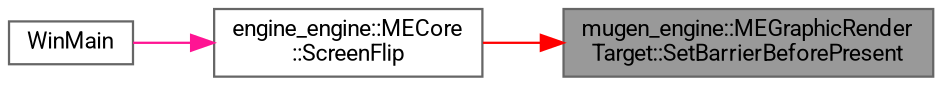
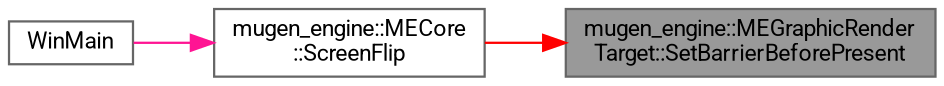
node "engine_engine::MECore ::ScreenFlip": label "engine_engine::MECore ::ScreenFlip" -> "mugen_engine::MECore ::ScreenFlip"
